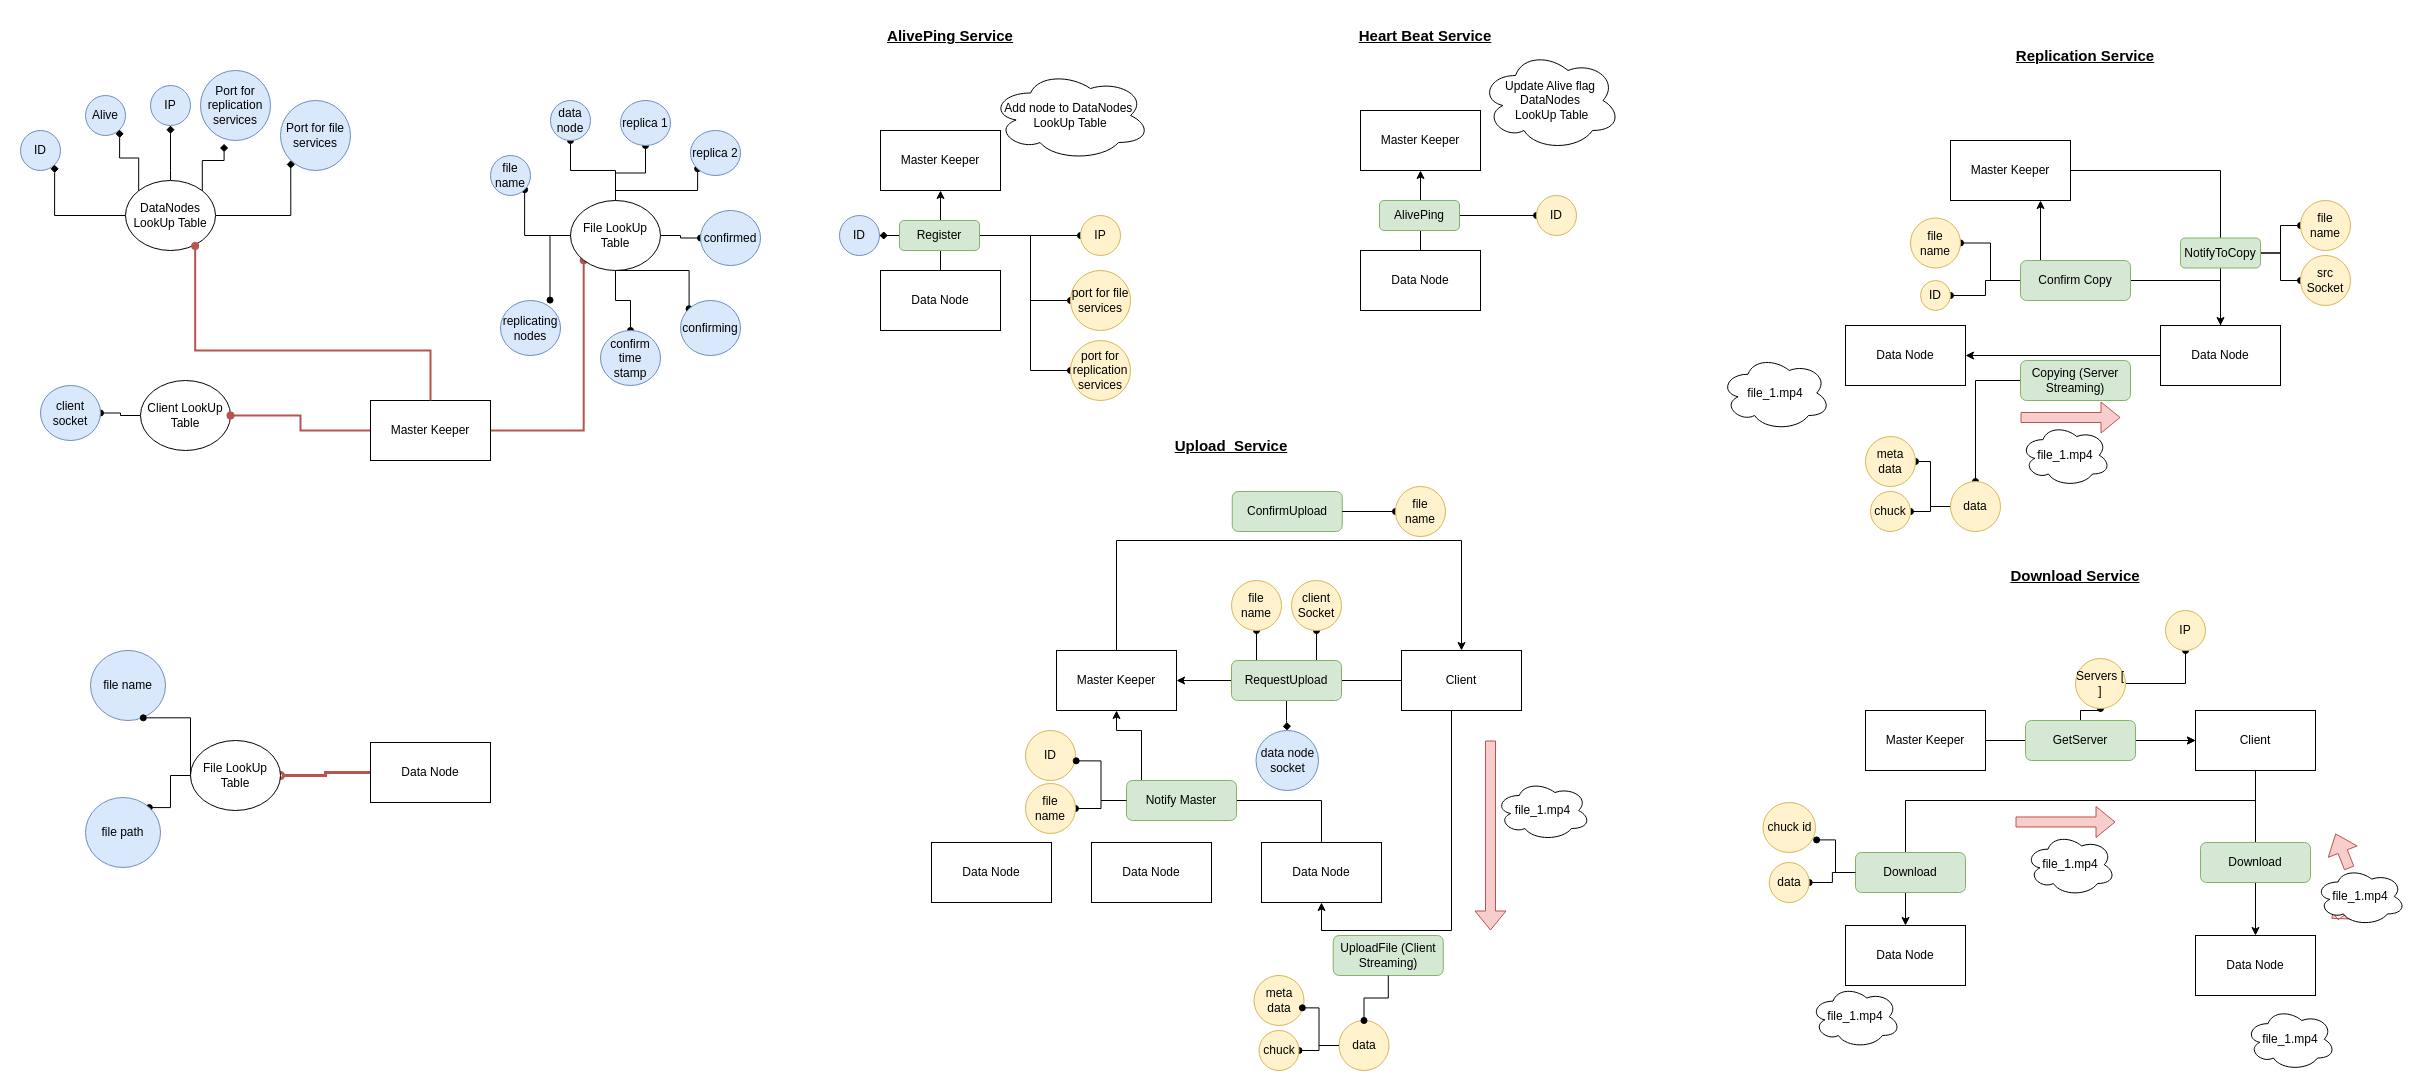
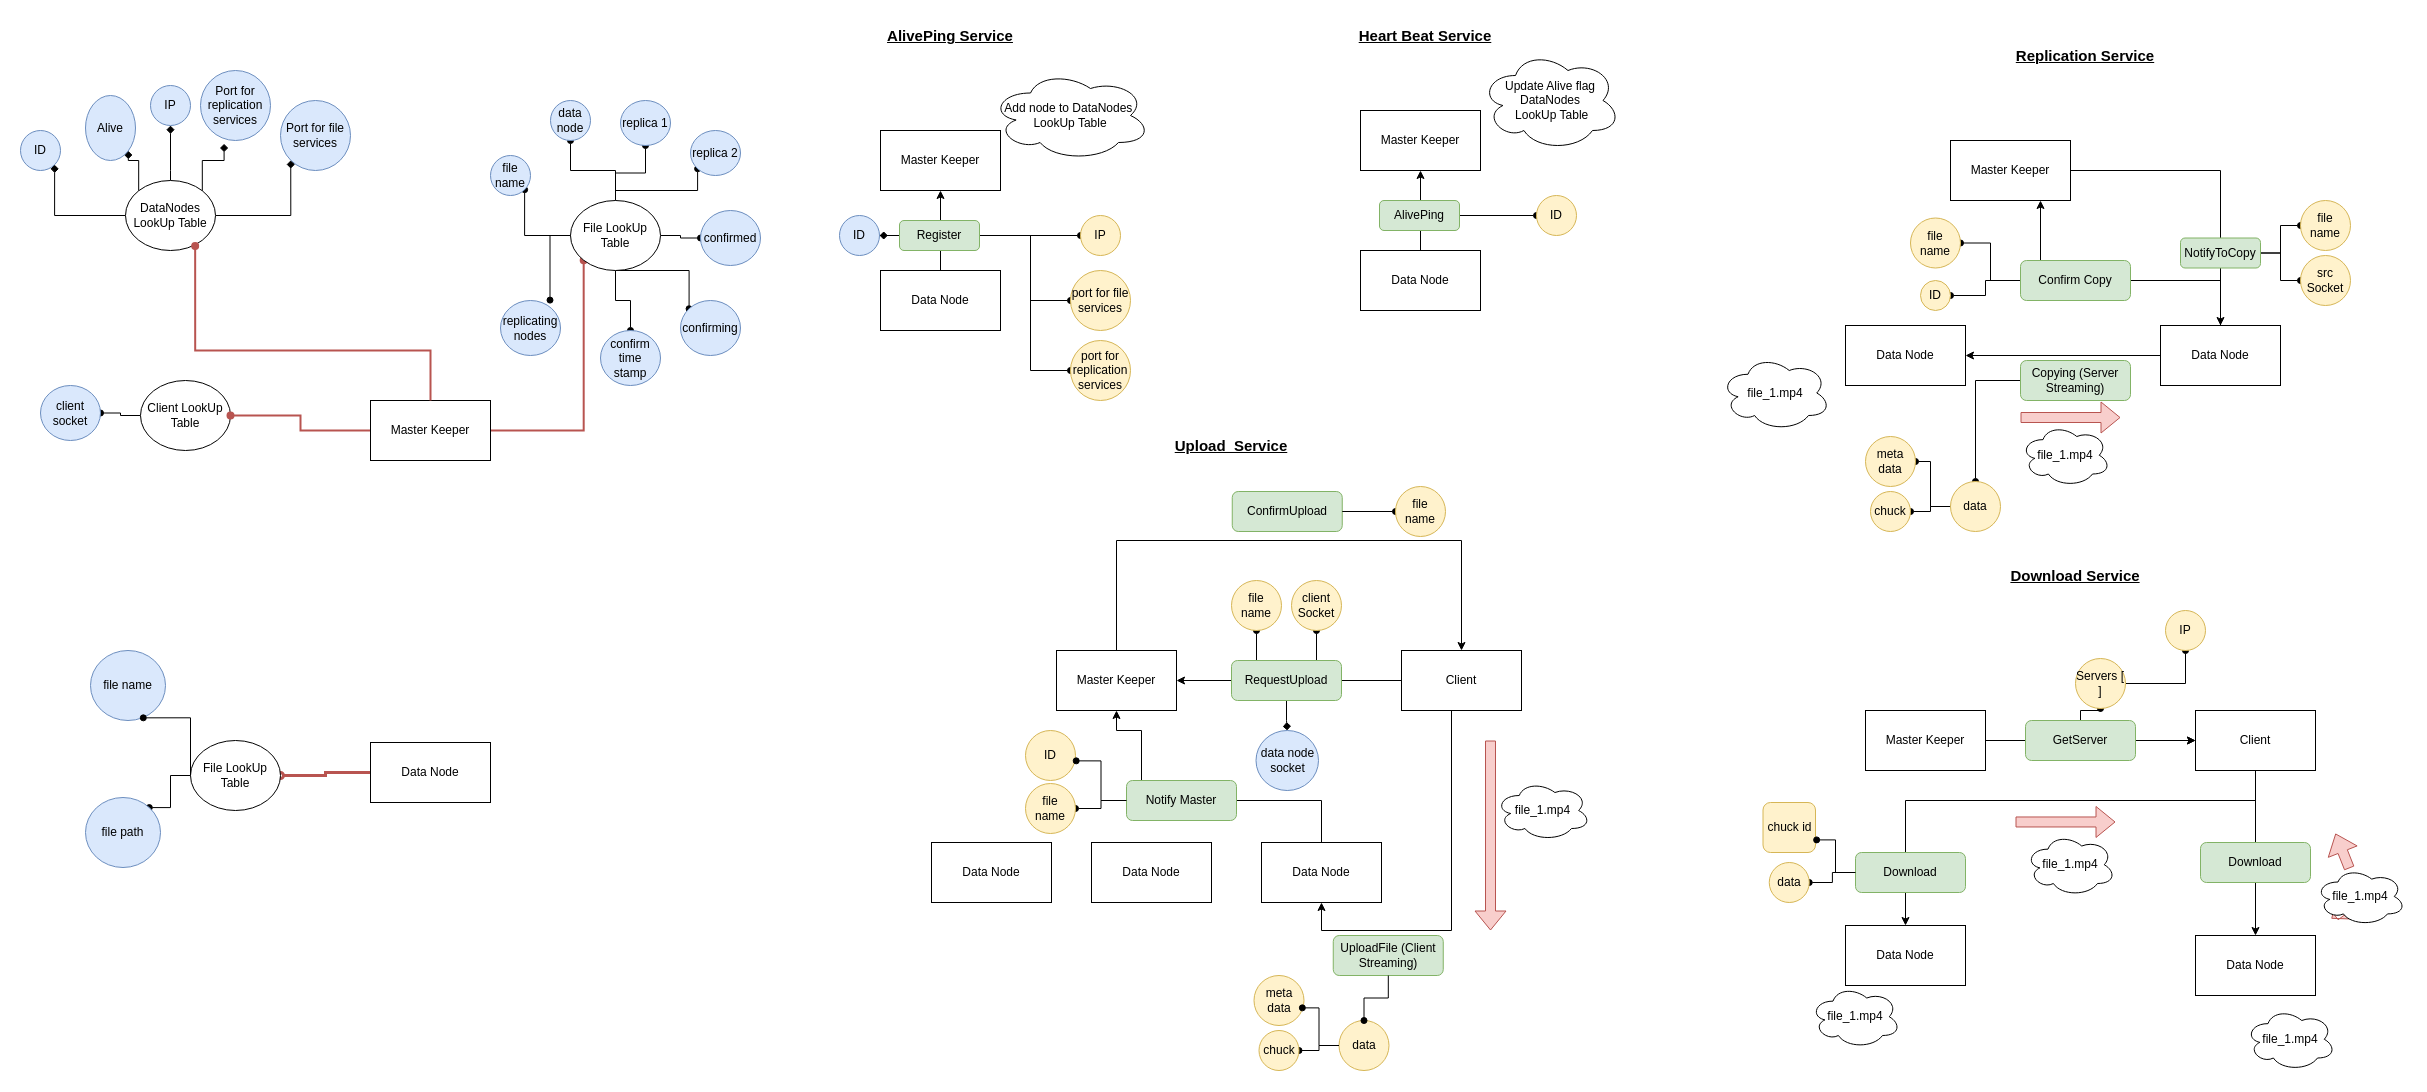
node "Alive": size 40x40 -> 50x65
node "chuck id": shape ellipse -> rounded rectangle
